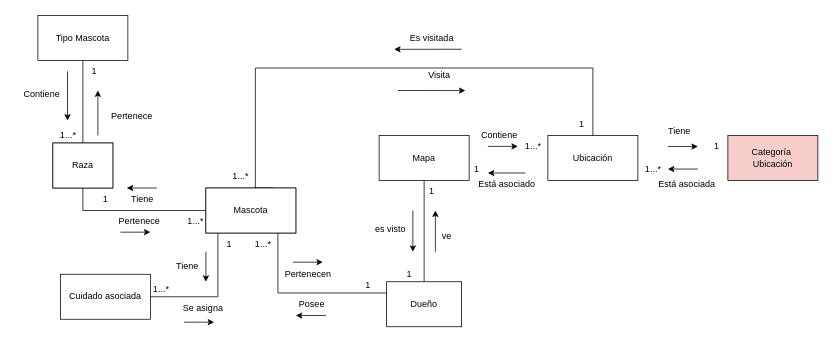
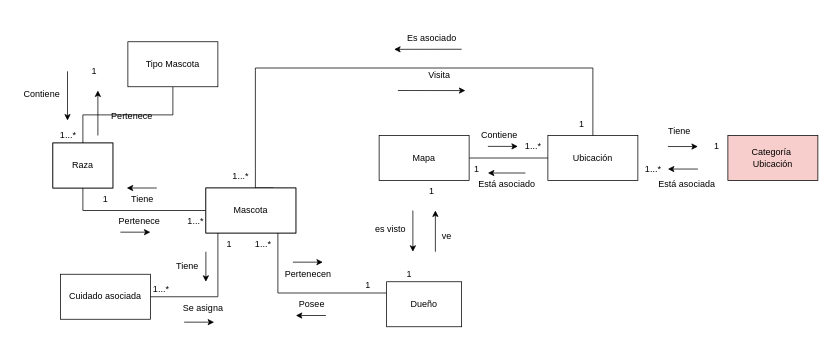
node "Tipo Mascota": moved (83, 38) -> (173, 64)
node "Es visitada": label "Es visitada" -> "Es asociado"
edge "Mapa" -- "Ubicación": added
edge "Mapa" -- "Dueño": removed
